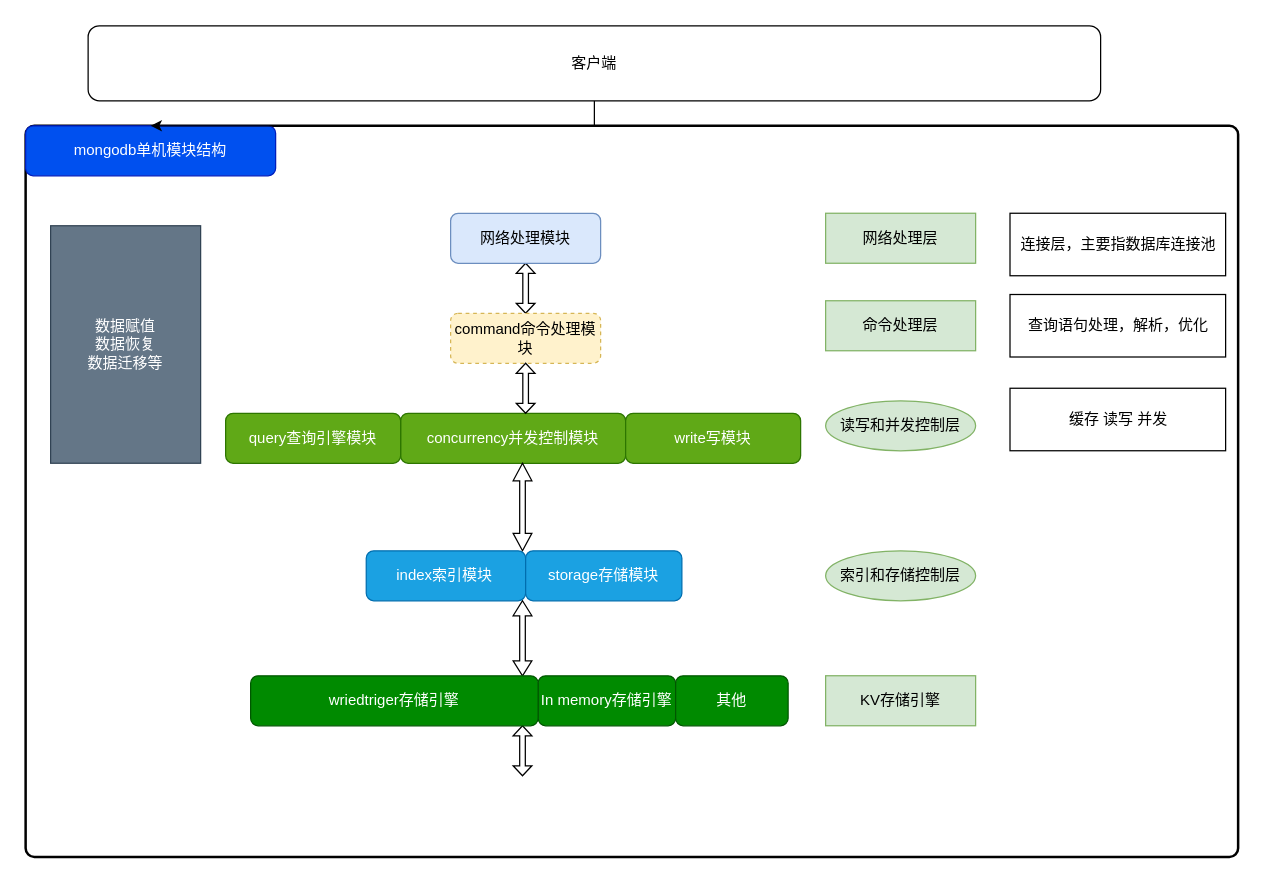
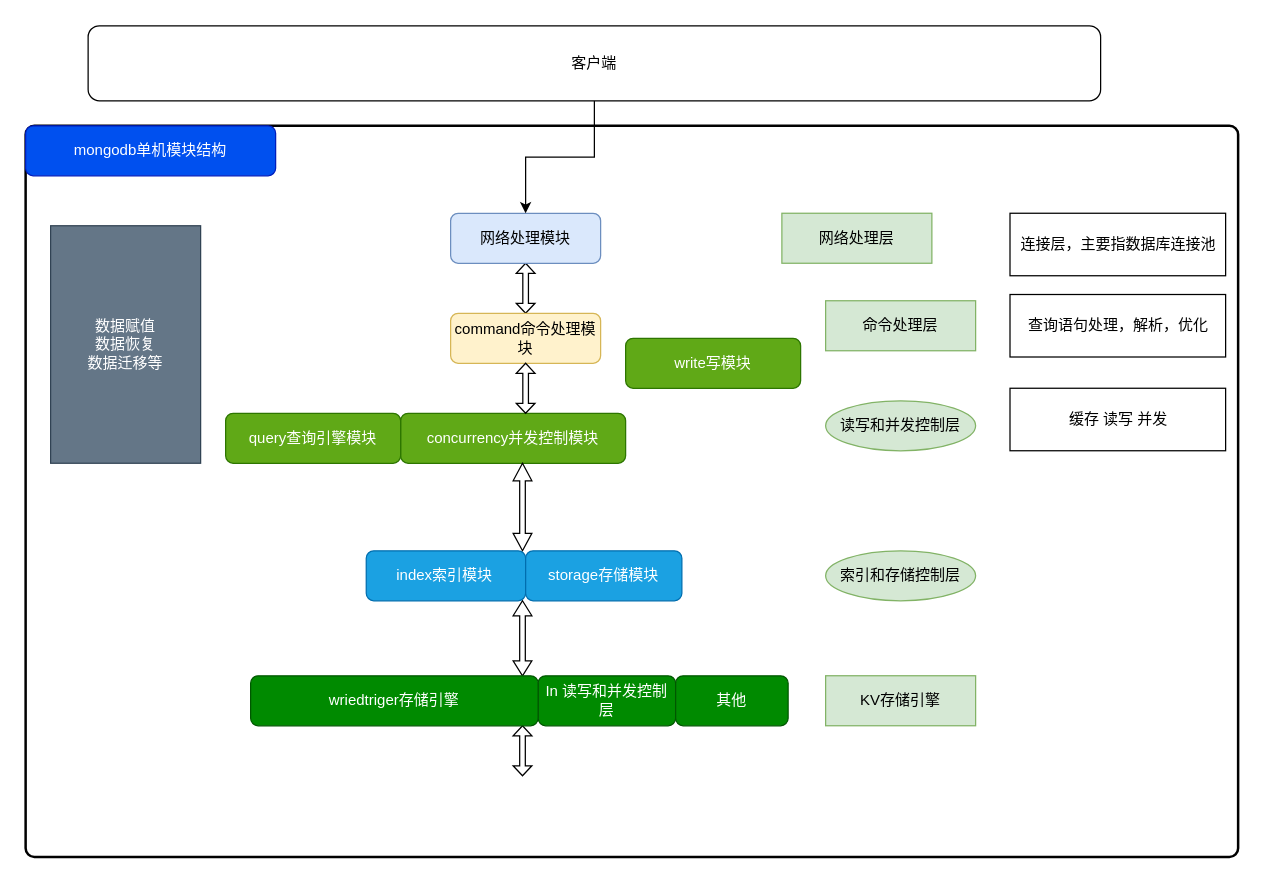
edge "客户端" -> "mongodb单机模块结构": now "客户端" -> "网络处理模块"
node "网络处理层": moved (901, 238) -> (857, 238)
node "command命令处理模块": style dashed -> solid
node "write写模块": moved (713, 438) -> (713, 363)
node "In memory存储引擎": label "In memory存储引擎" -> "In 读写和并发控制层"
